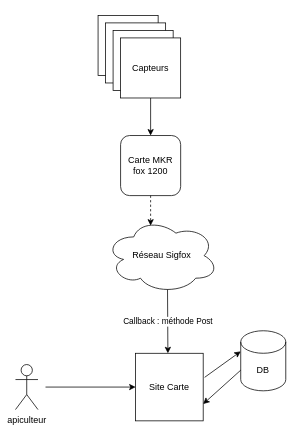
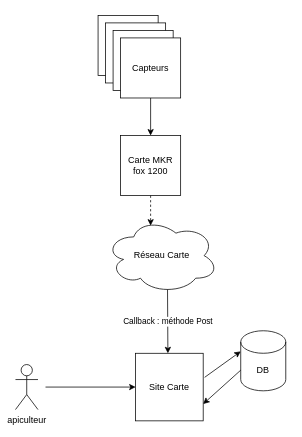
node "Carte MKR fox 1200": shape rounded rectangle -> rectangle
node "Réseau Sigfox": label "Réseau Sigfox" -> "Réseau Carte"
